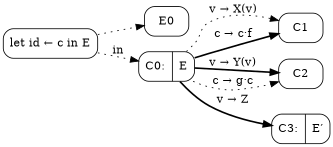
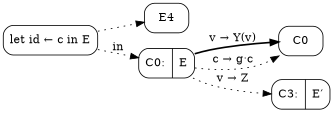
node "E0": label "E0" -> "E4"
node "C1": removed
node "C2": label "C2" -> "C0"
edge "C0:" -> "C3:": style bold -> dotted
